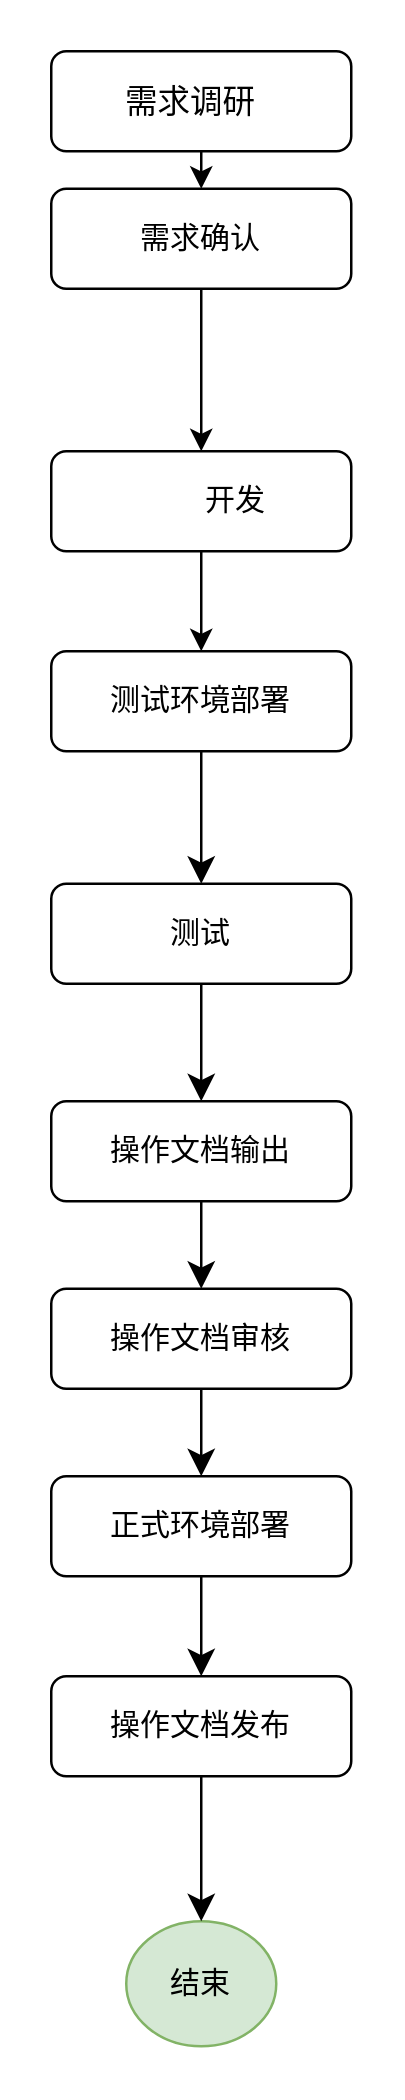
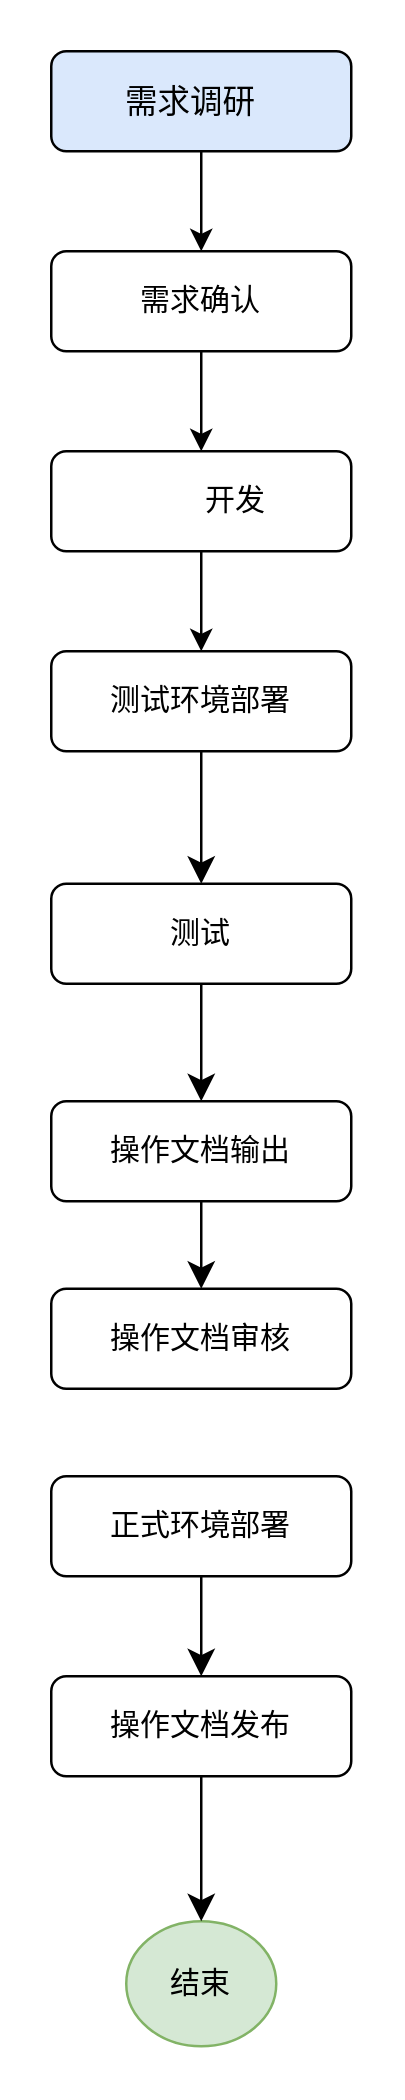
node "需求调研": fillcolor #ffffff -> #dae8fc
node "需求确认": moved (201, 239) -> (201, 301)
edge "操作文档审核" -> "正式环境部署": removed
